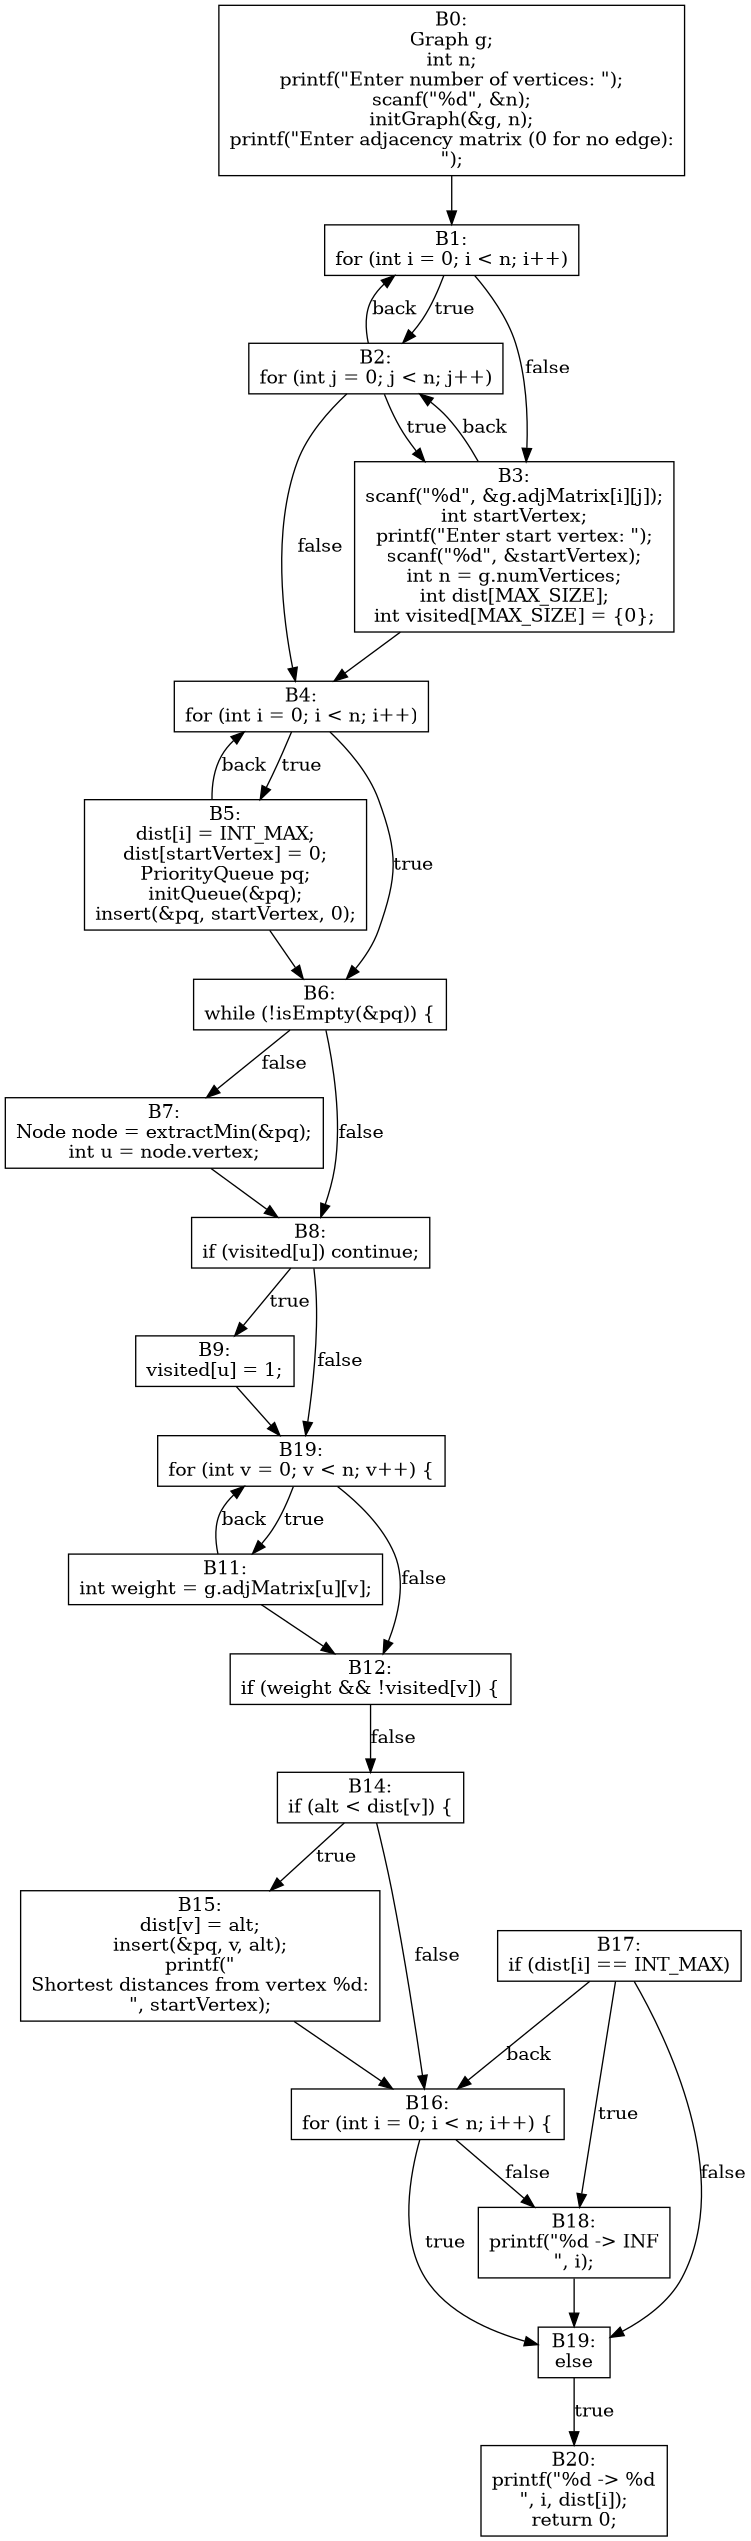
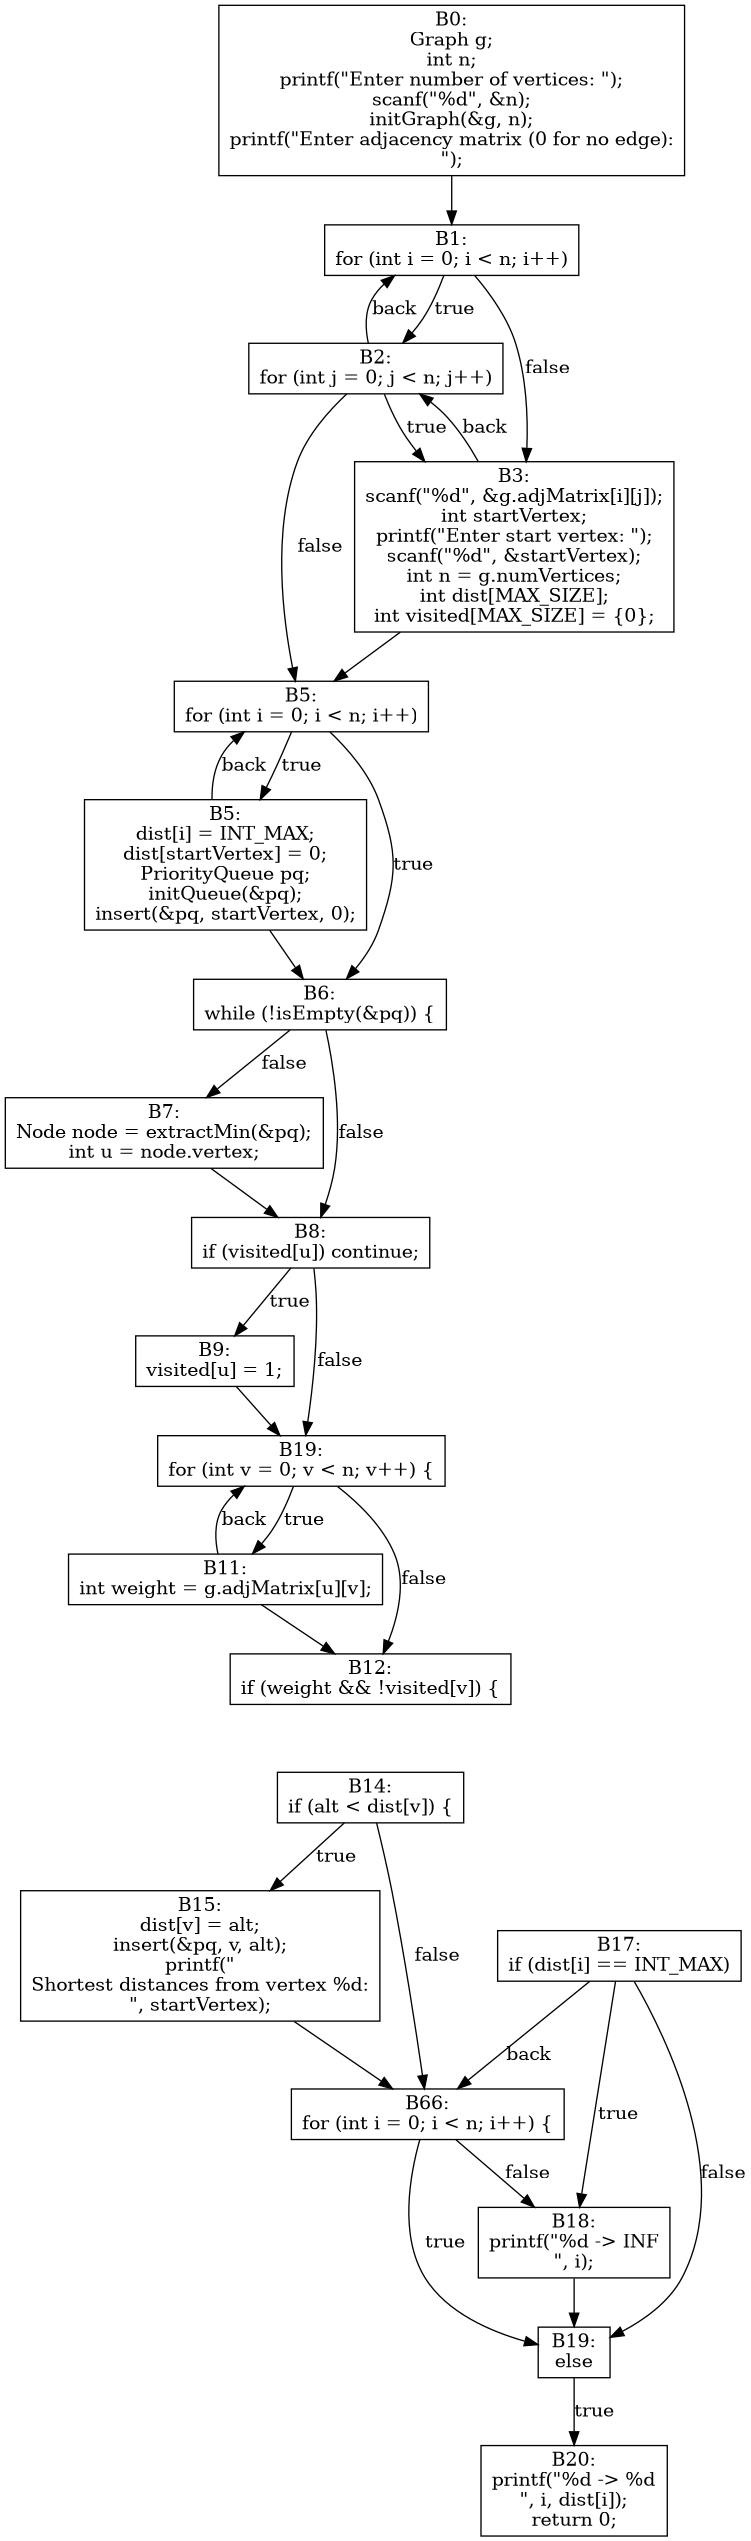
node "B4: for (int i = 0; i < n; i++)": label "B4: for (int i = 0; i < n; i++)" -> "B5: for (int i = 0; i < n; i++)"
edge "B12: if (weight && !visited[v]) {" -> "B14: if (alt < dist[v]) {": removed, label "false"
node "B16: for (int i = 0; i < n; i++) {": label "B16: for (int i = 0; i < n; i++) {" -> "B66: for (int i = 0; i < n; i++) {"
